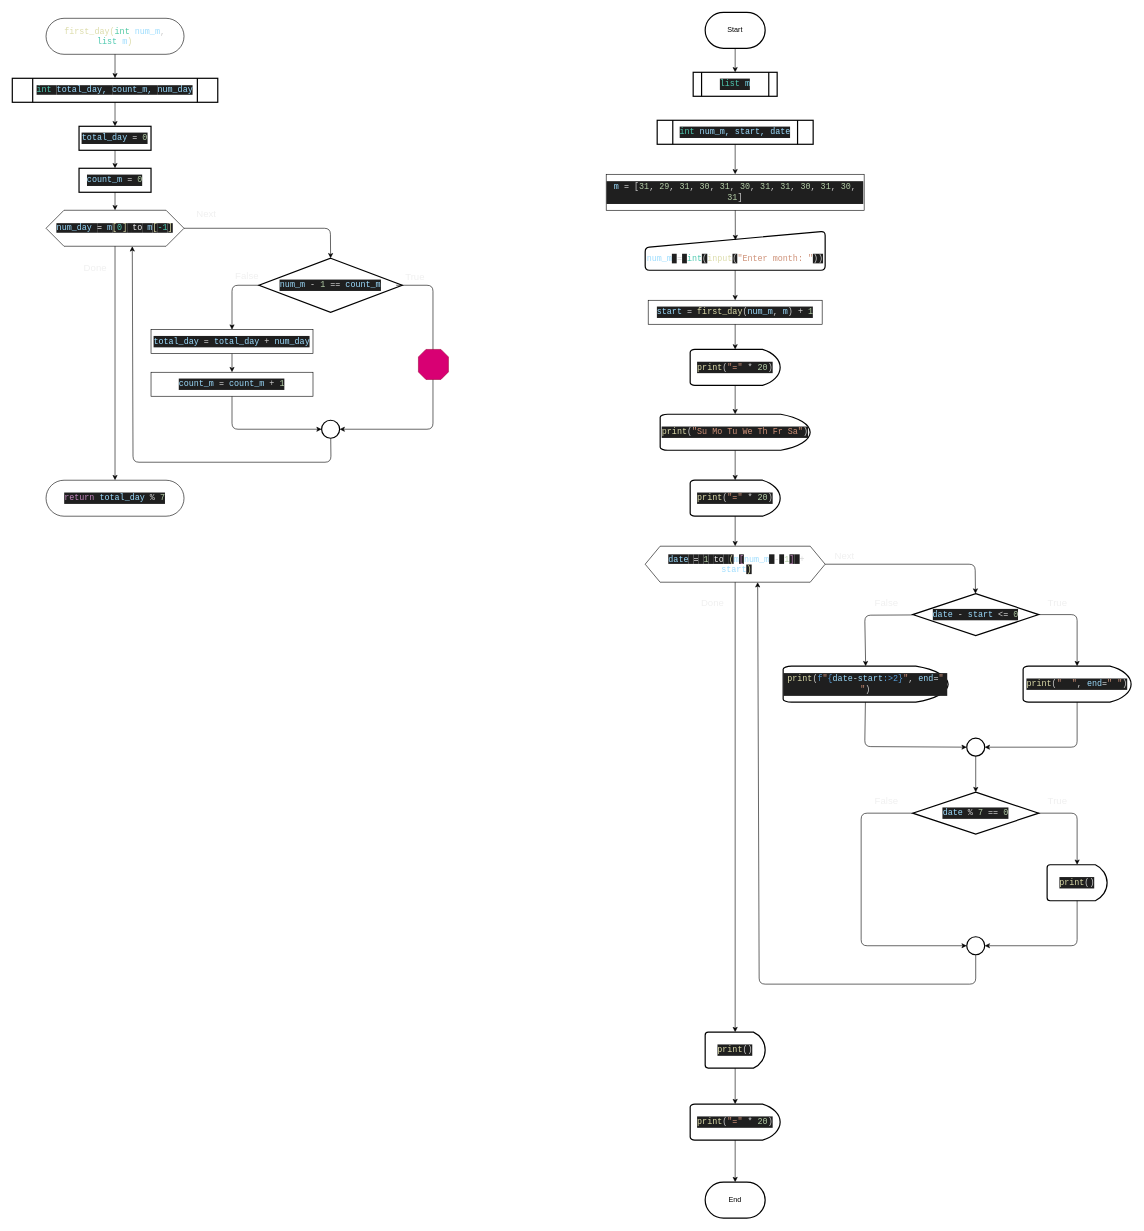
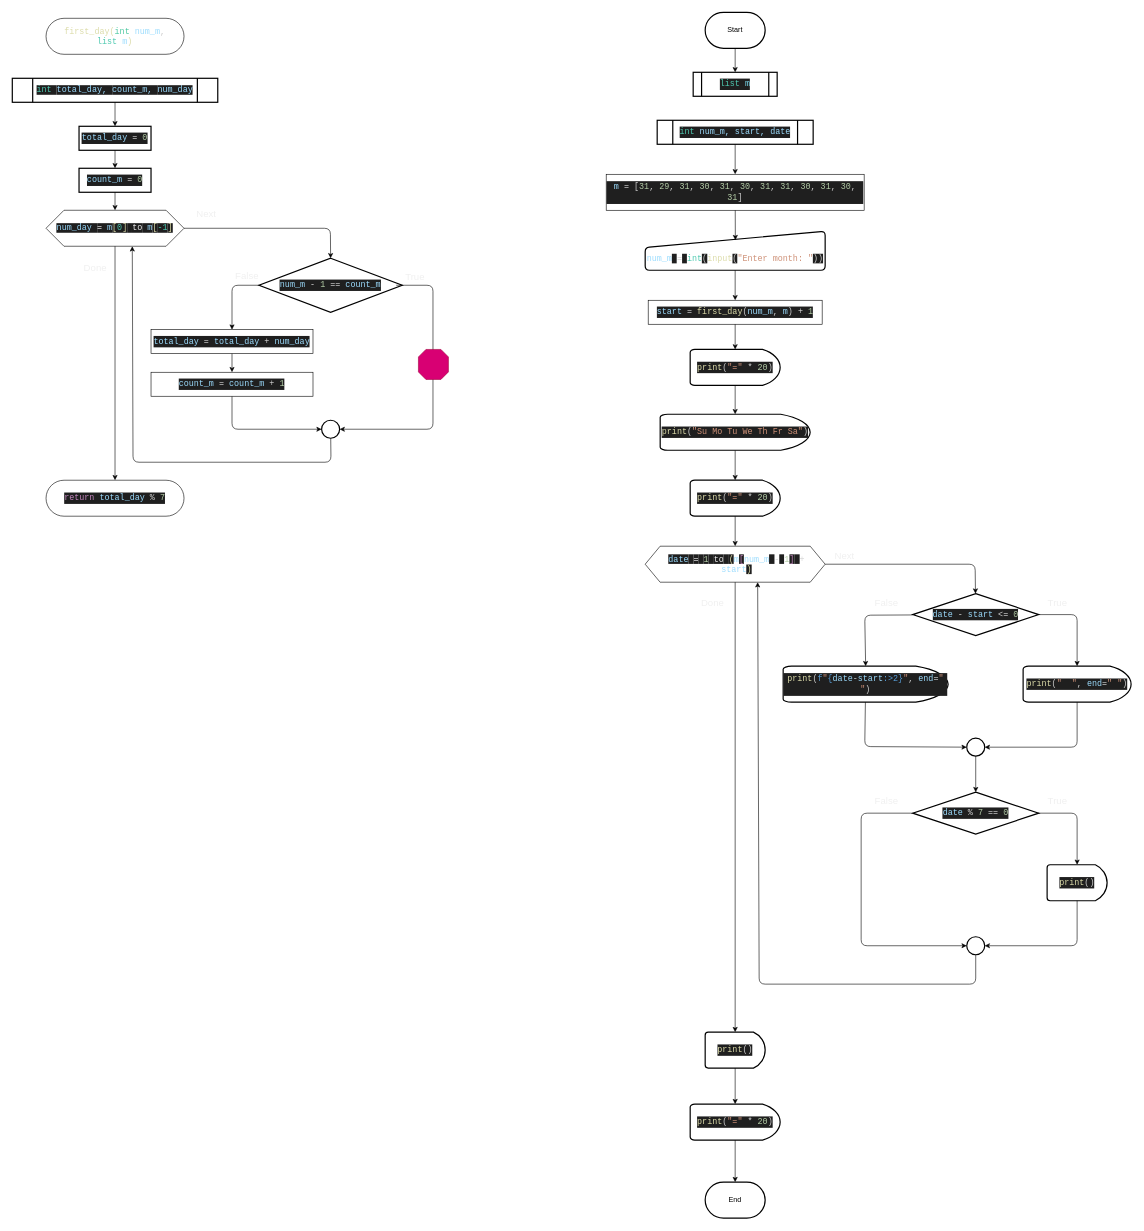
edge "first_day(int num_m, list m)" -> "int total_day, count_m, num_day": removed
